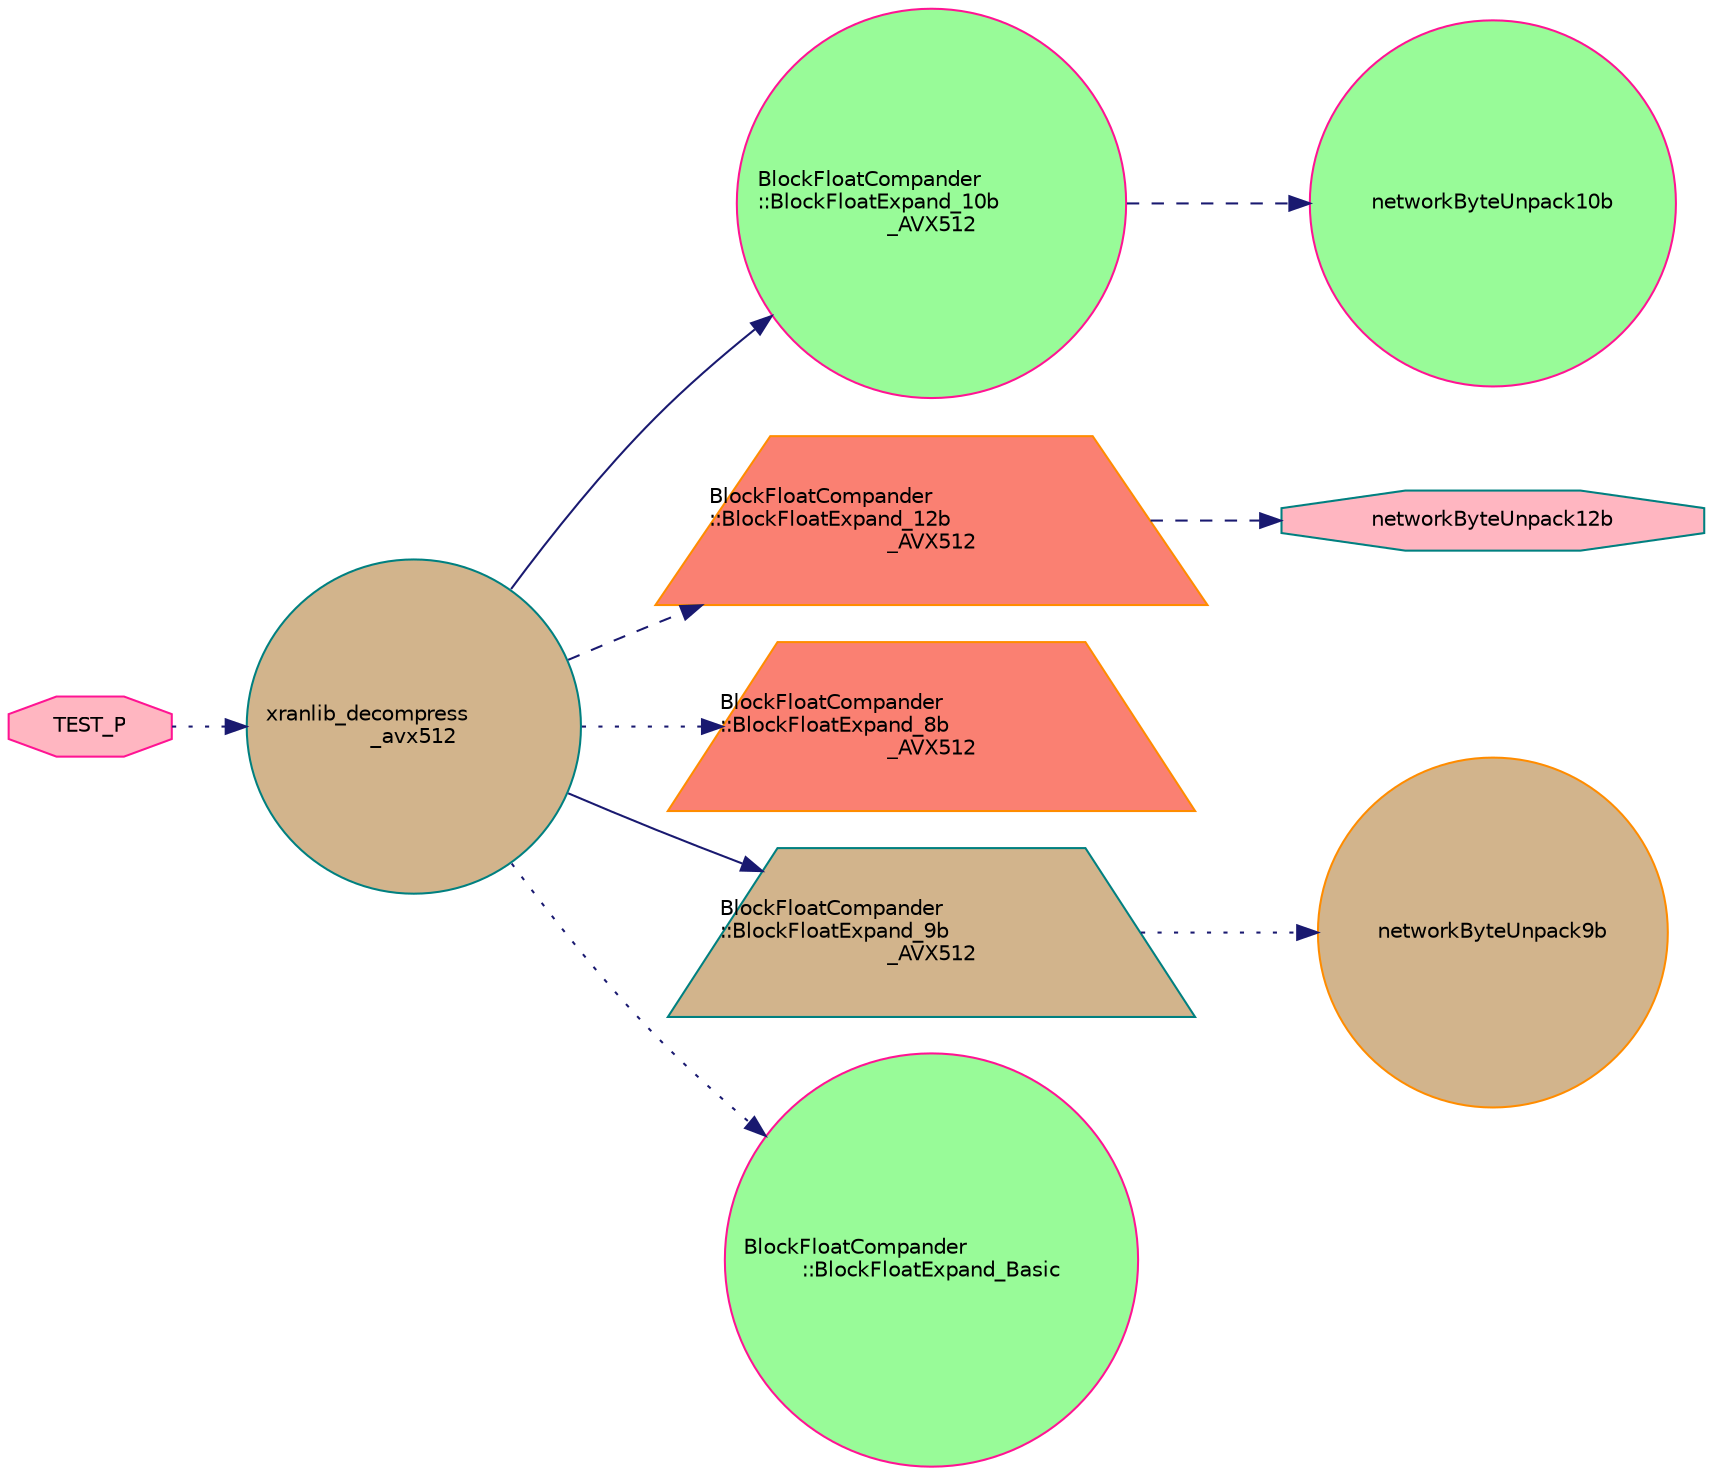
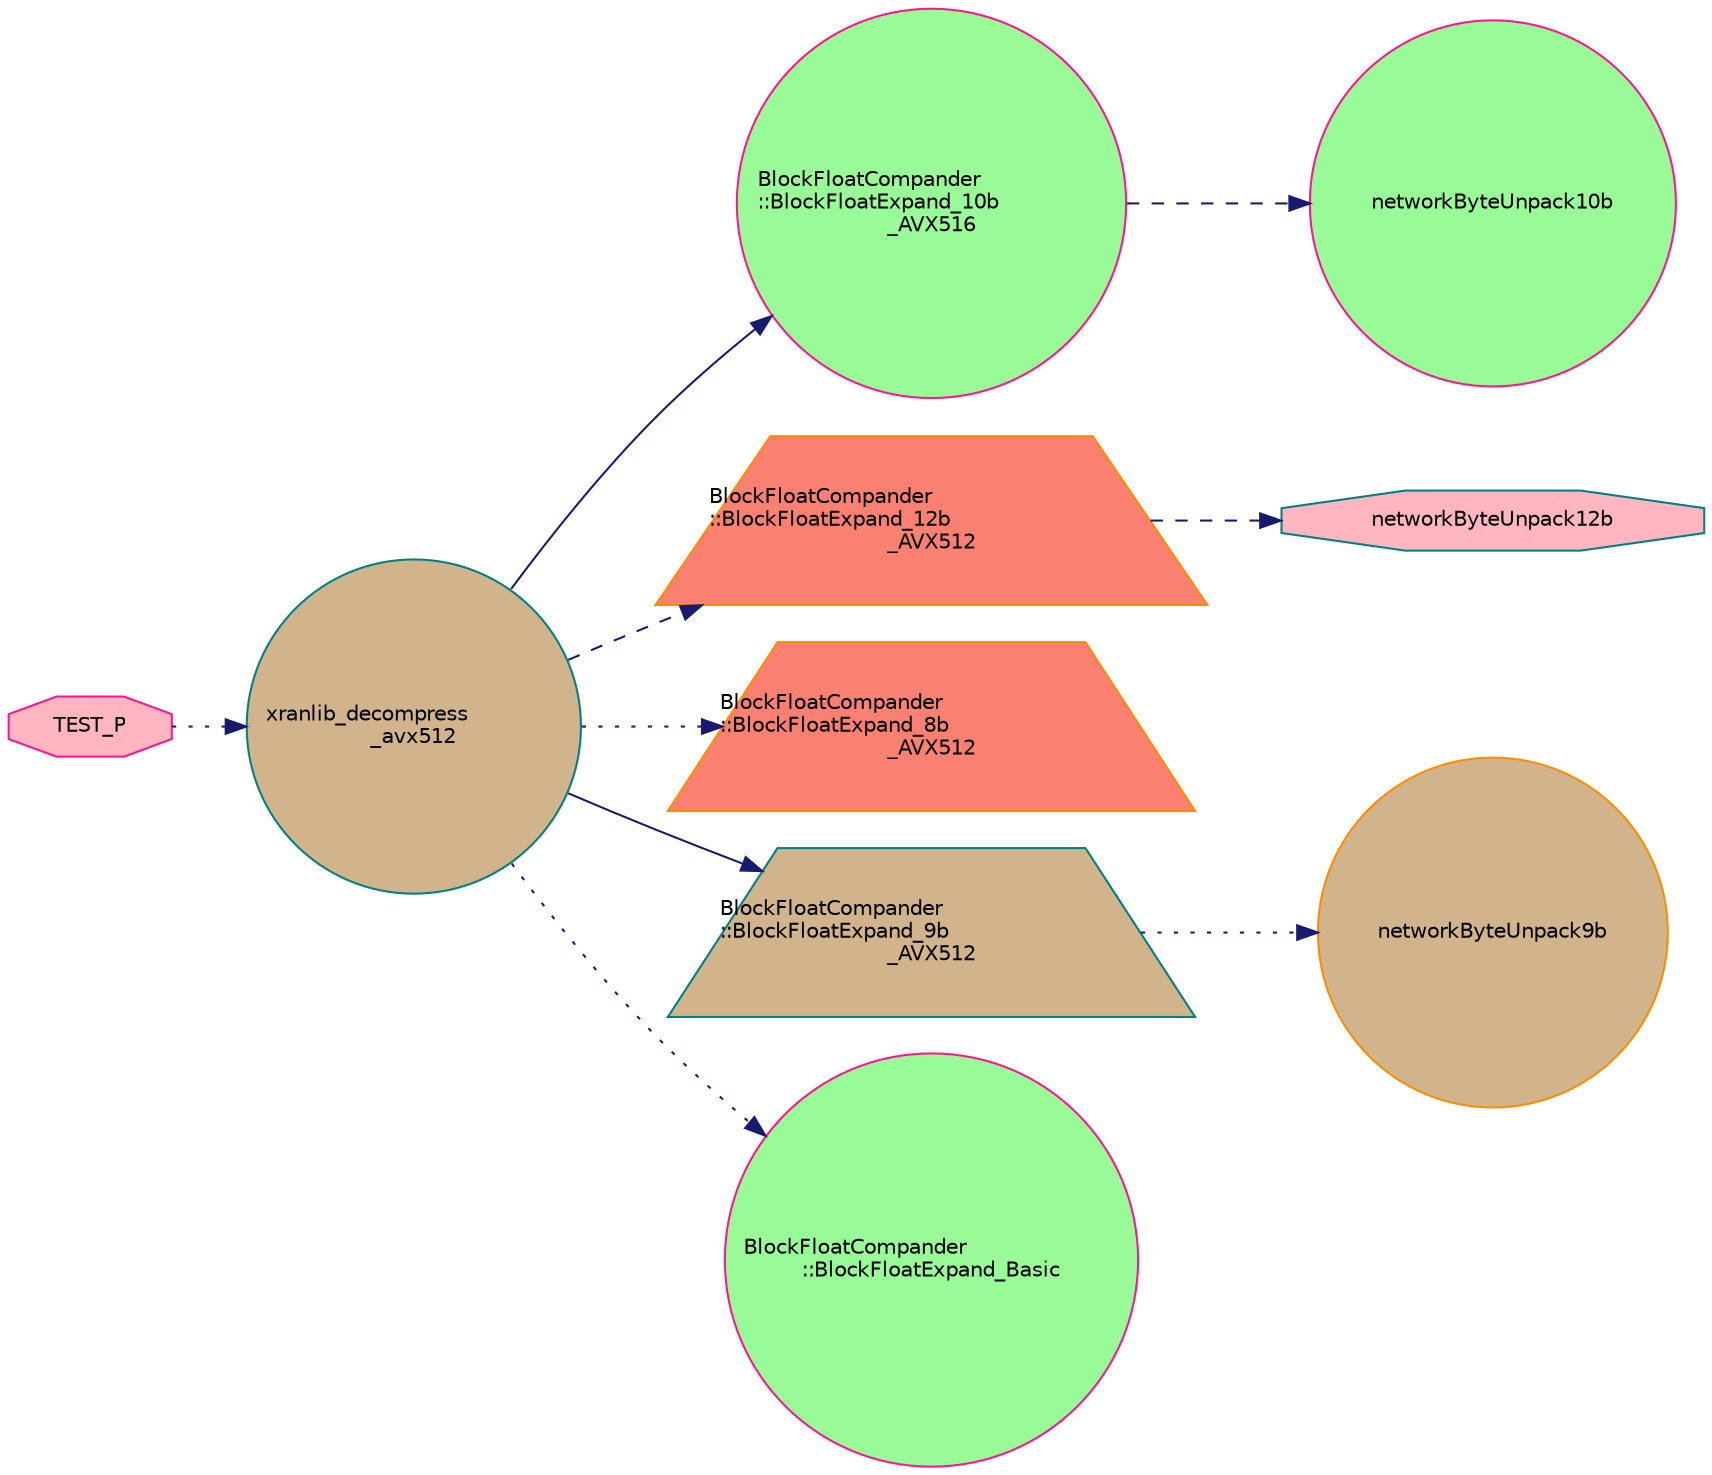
node "BlockFloatCompander ::BlockFloatExpand_10b _AVX512": label "BlockFloatCompander ::BlockFloatExpand_10b _AVX512" -> "BlockFloatCompander ::BlockFloatExpand_10b _AVX516"
